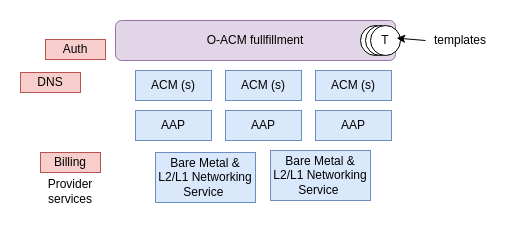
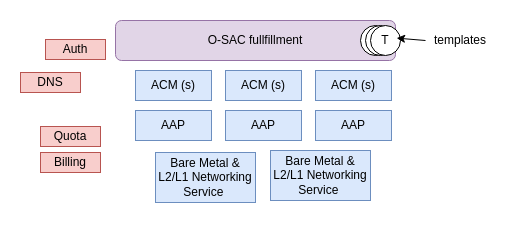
node "O-ACM fullfillment": label "O-ACM fullfillment" -> "O-SAC fullfillment"
node "Quota": added
node "Provider services": removed
